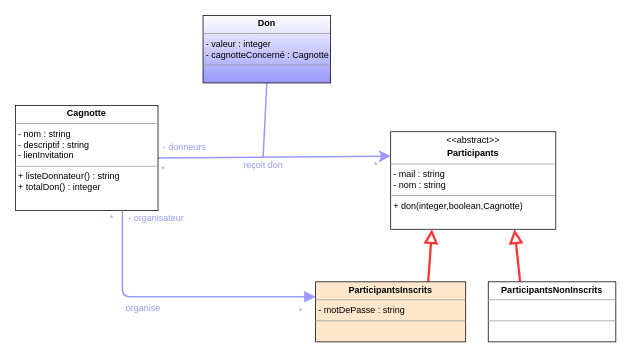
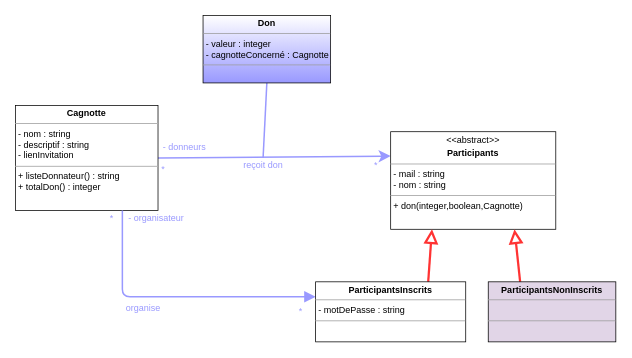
node "ParticipantsInscrits - motDePasse : string": fillcolor #ffe6cc -> #ffffff
node "ParticipantsNonInscrits": fillcolor #ffffff -> #e1d5e7
